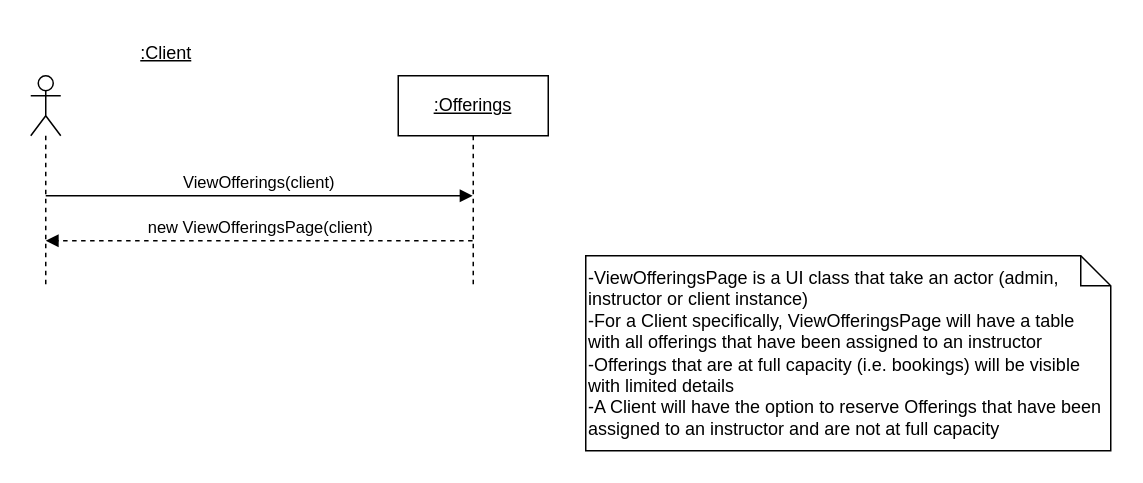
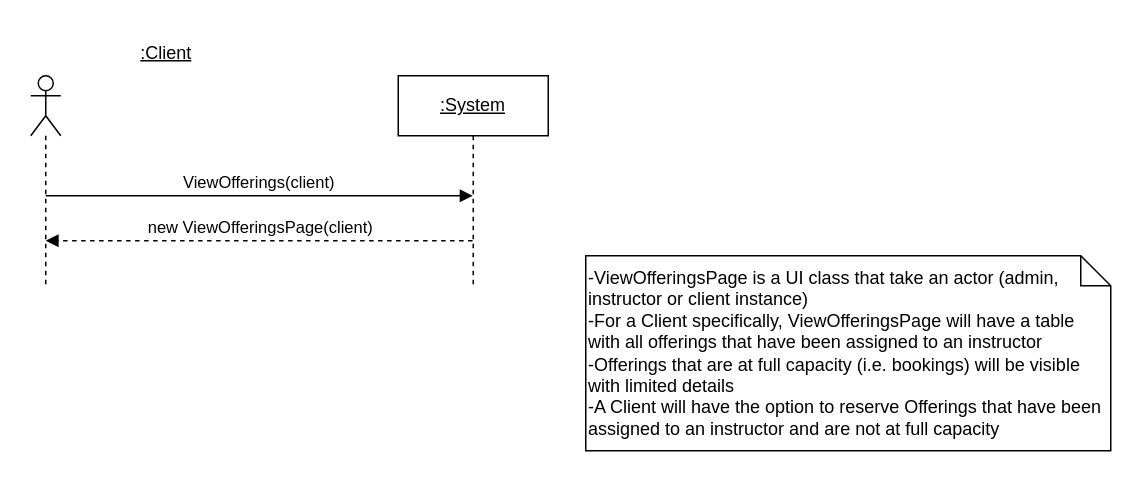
node ":Offerings": label ":Offerings" -> ":System"
